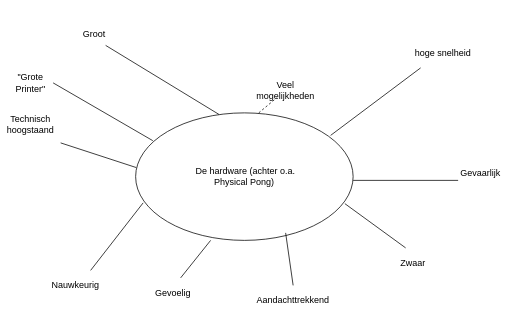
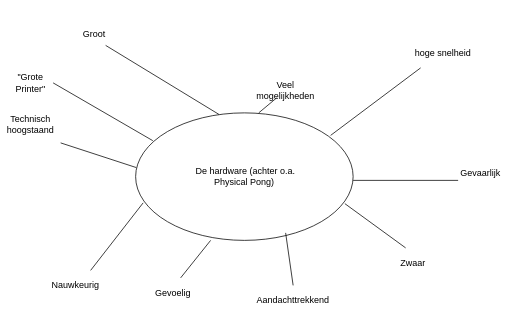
edge "Veel mogelijkheden" -- "De hardware (achter o.a. Physical Pong)": style dashed -> solid
